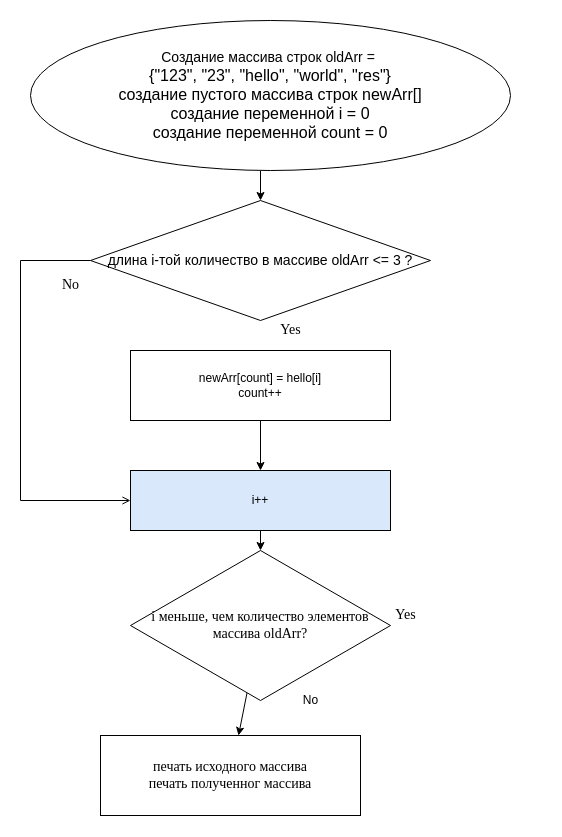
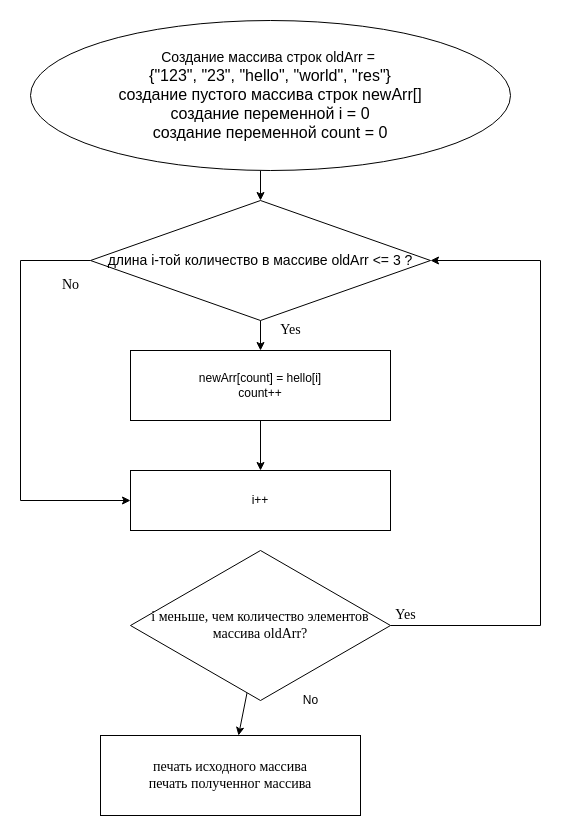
edge "длина i-той количество в массиве oldArr <= 3 ?" -> "newArr[count] = hello[i] count++": added
edge "i меньше, чем количество элементов массива oldArr?" -> "длина i-той количество в массиве oldArr <= 3 ?": added
edge "длина i-той количество в массиве oldArr <= 3 ?" -> "i++": arrowhead open -> classic
node "i++": fillcolor #dae8fc -> #ffffff
edge "i++" -> "i меньше, чем количество элементов массива oldArr?": removed
